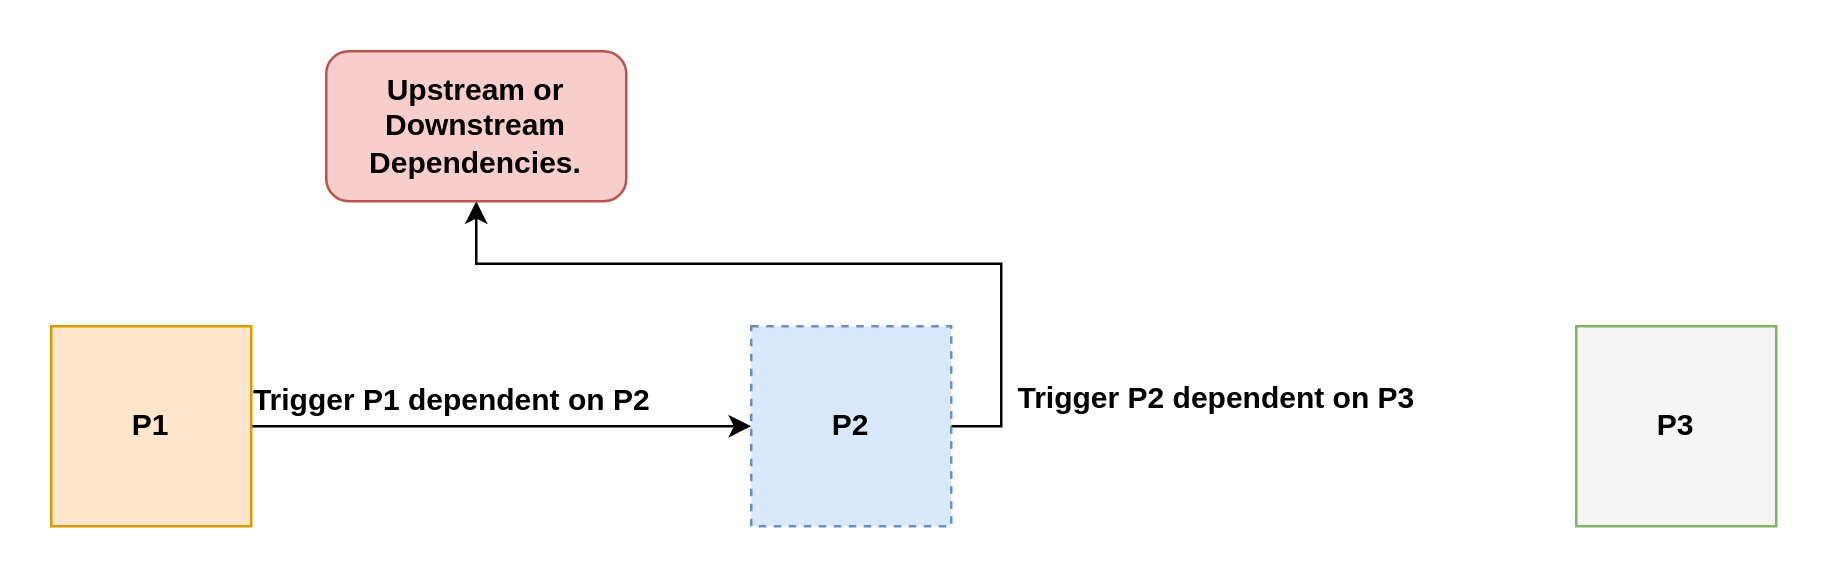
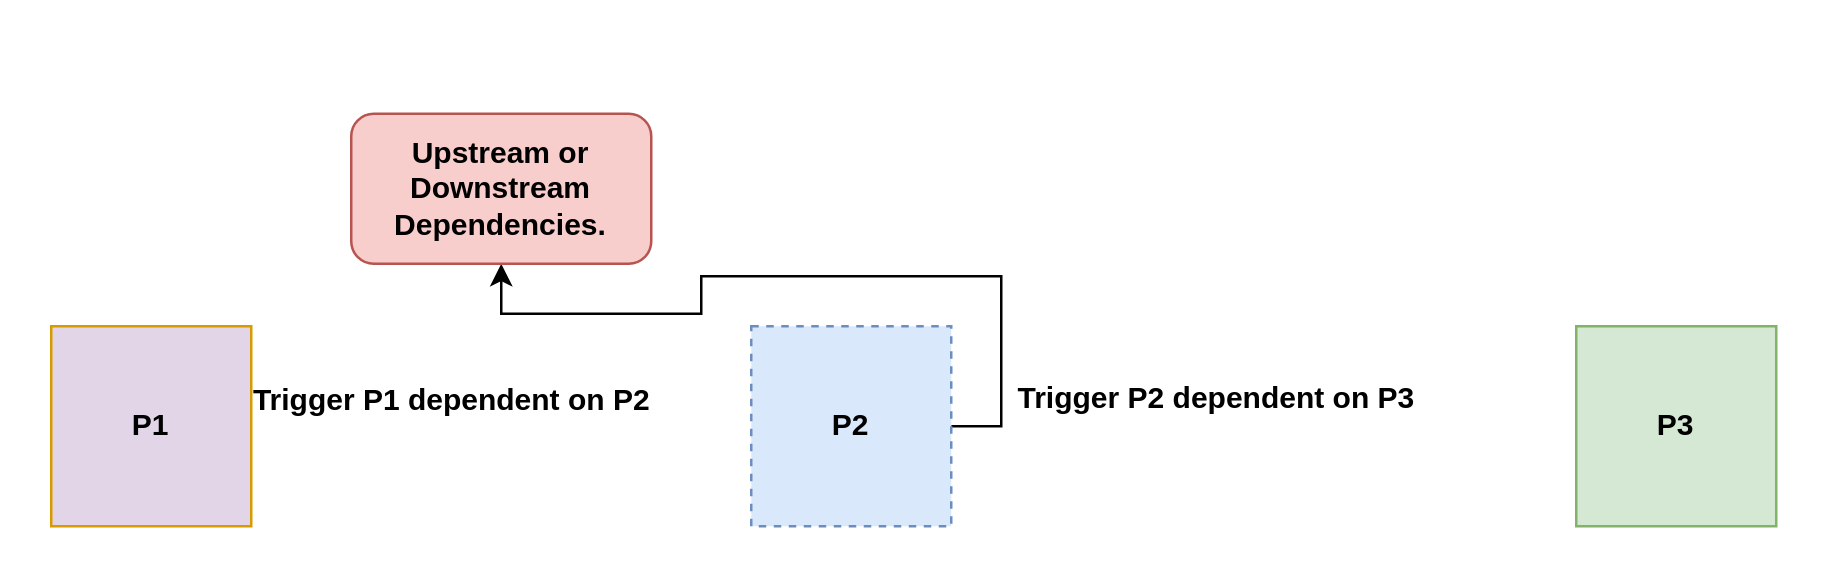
node "Upstream or Downstream Dependencies.": moved (476, 126) -> (501, 189)
node "P1": fillcolor #ffe6cc -> #e1d5e7
edge "P1" -> "P2": removed
node "P3": fillcolor #f5f5f5 -> #d5e8d4
